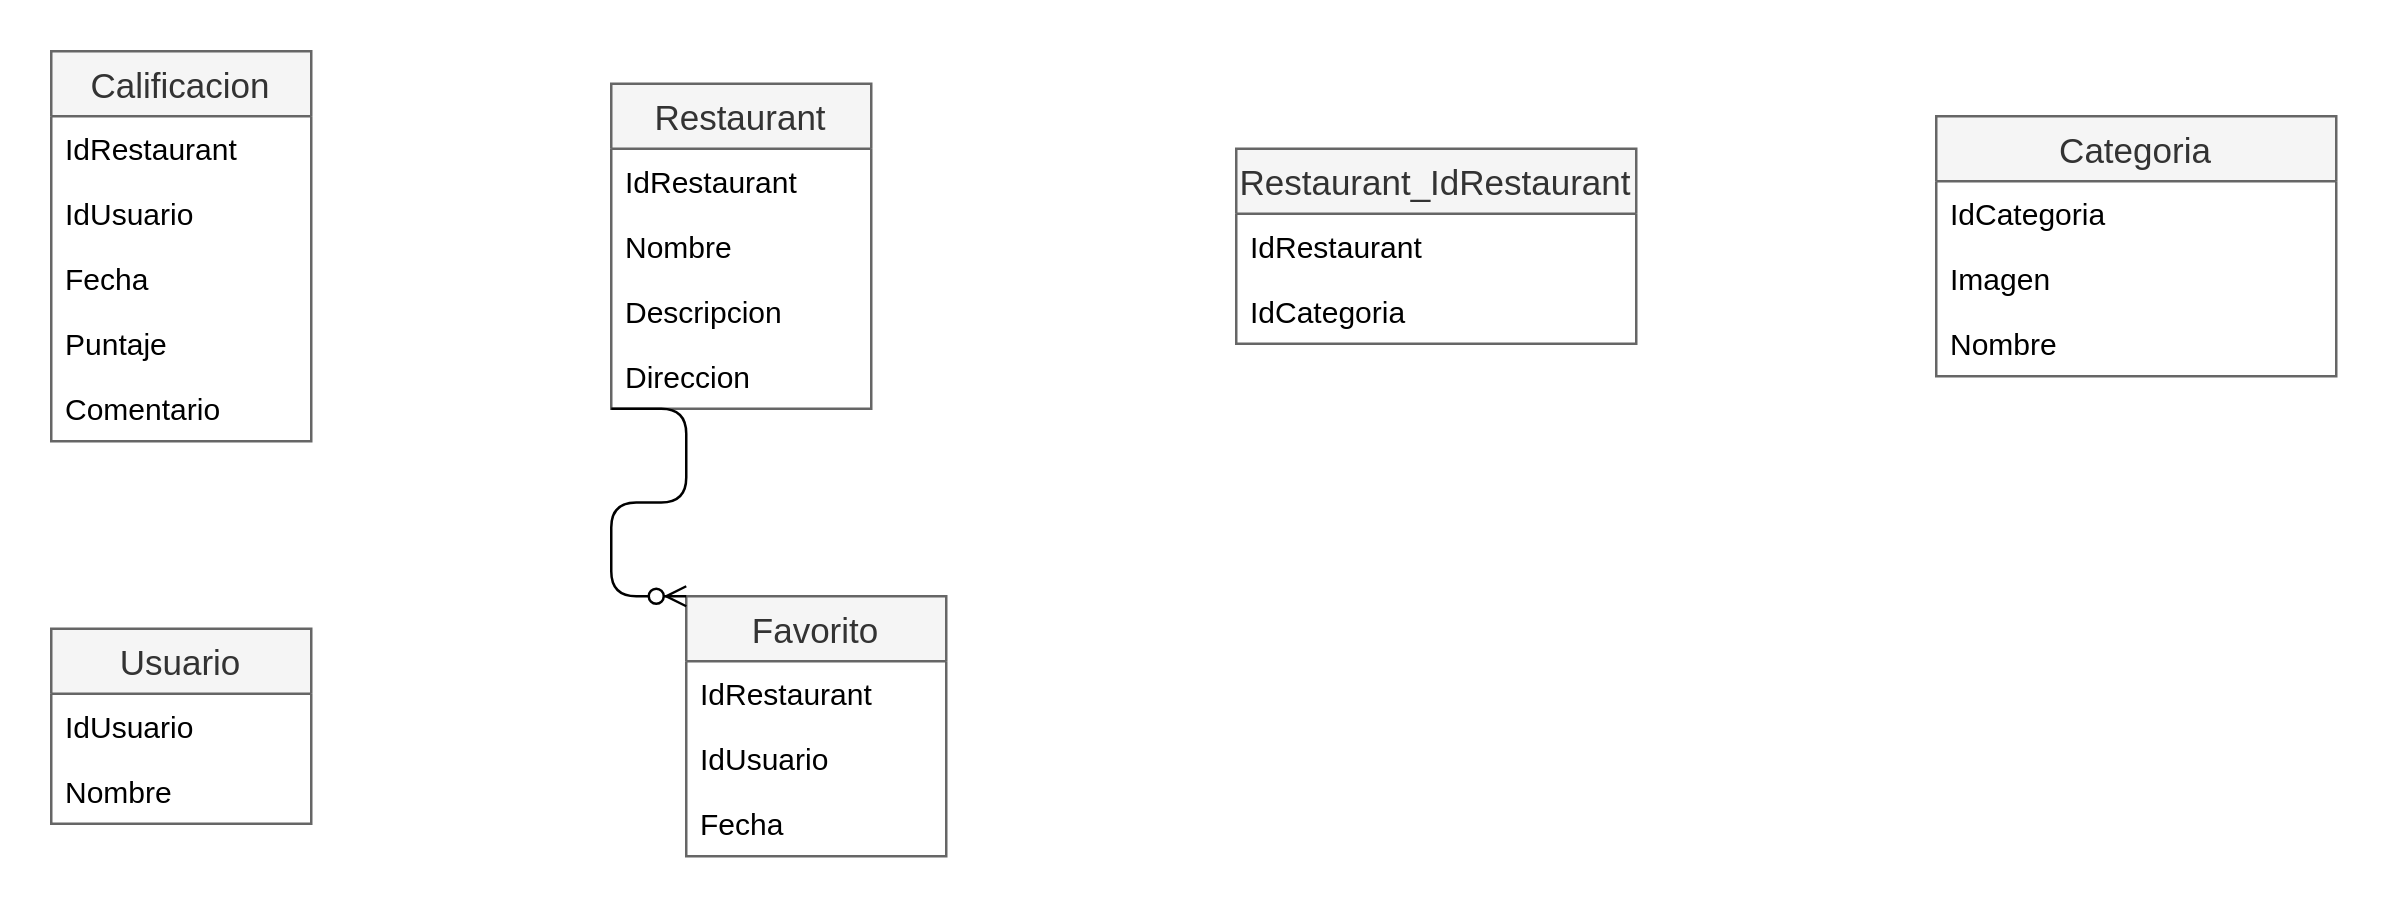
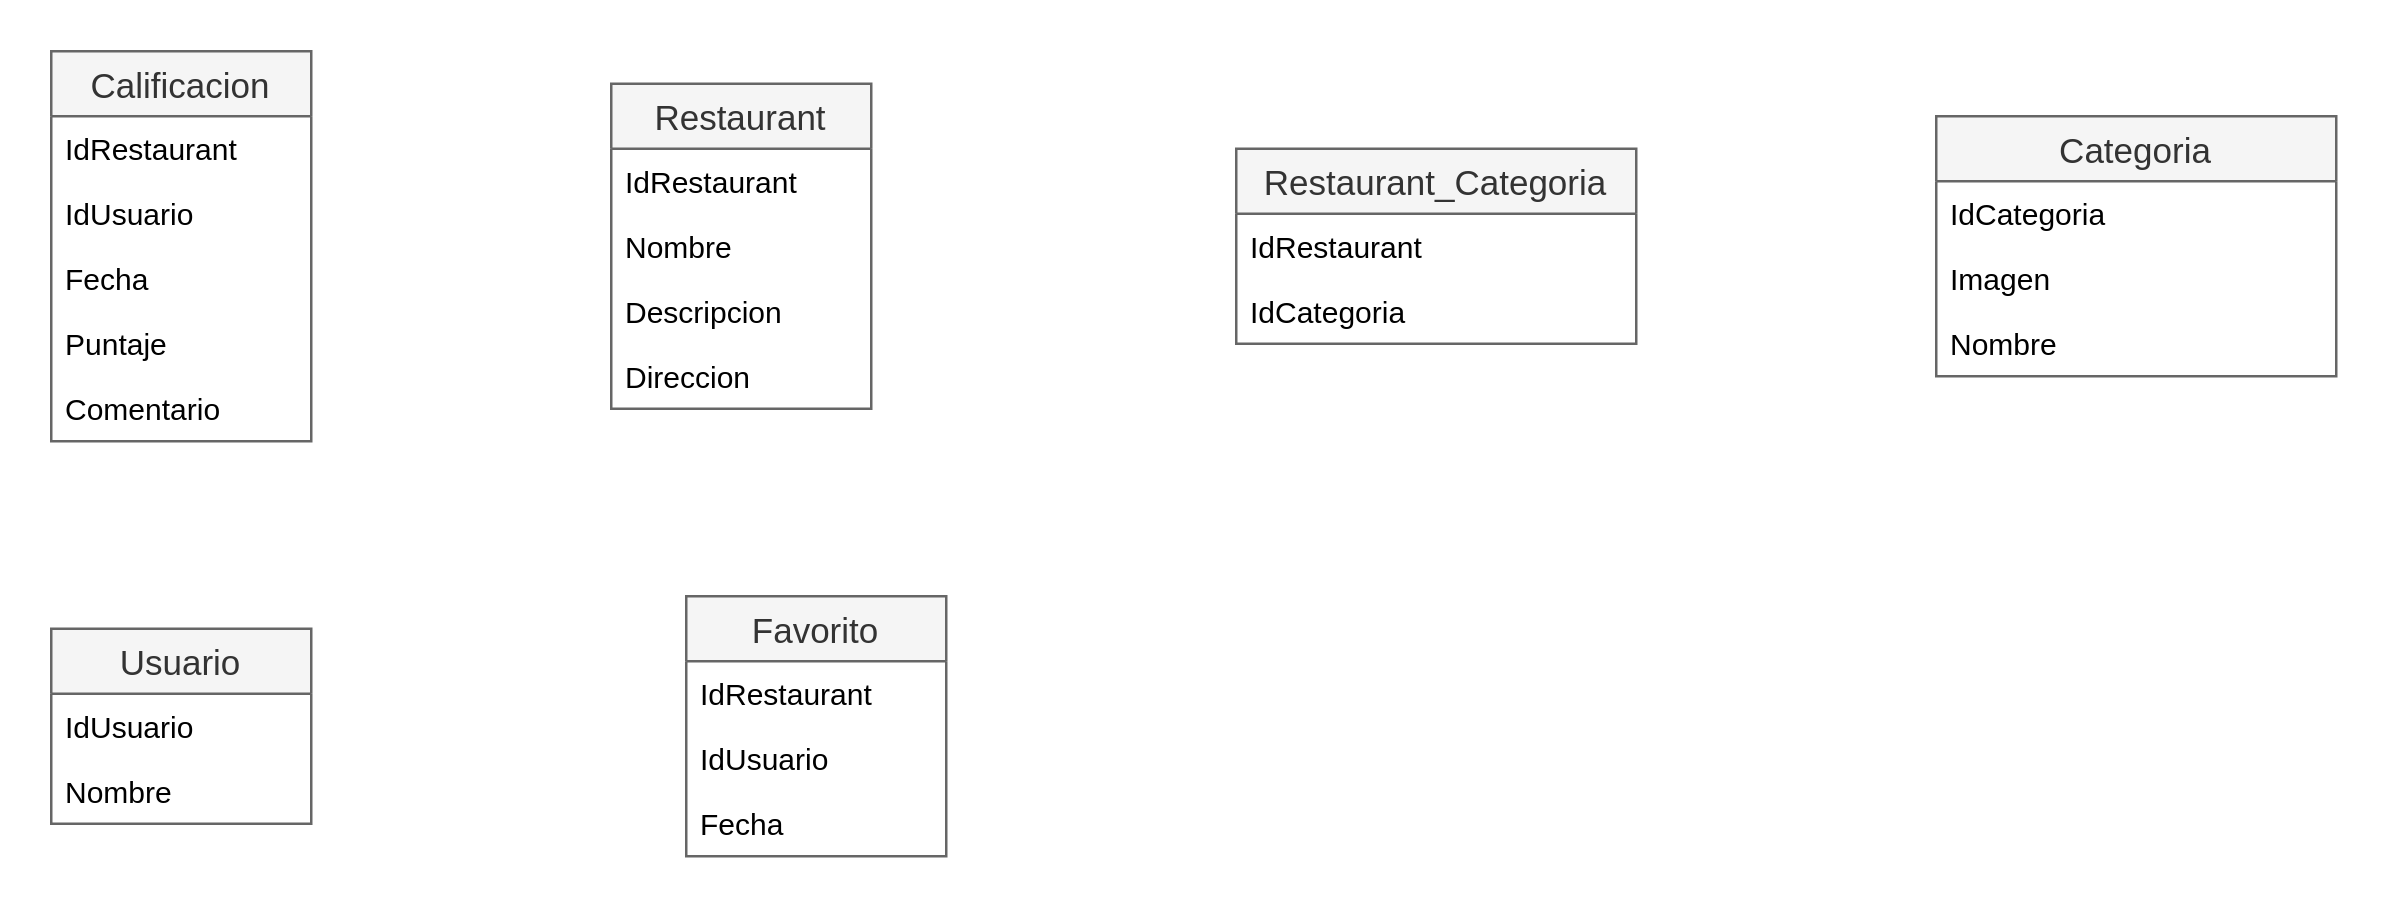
node "Restaurant_IdRestaurant": label "Restaurant_IdRestaurant" -> "Restaurant_Categoria"
edge "Restaurant" -> "Favorito": removed
